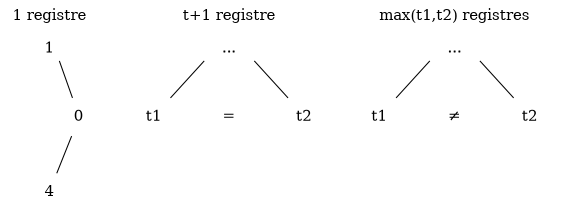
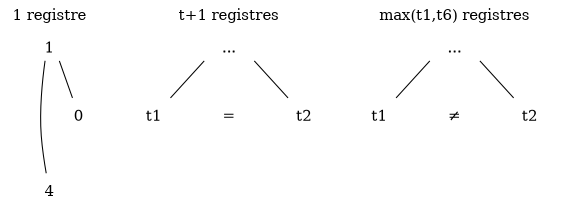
node "t+1 registre ...": label "t+1 registre ..." -> "t+1 registres ..."
node "max(t1,t2) registres ...": label "max(t1,t2) registres ..." -> "max(t1,t6) registres ..."
edge "0" -- "4": now "1 registre 1" -- "4"
